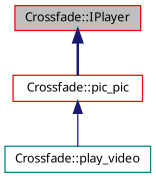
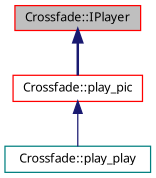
node "Crossfade::pic_pic": label "Crossfade::pic_pic" -> "Crossfade::play_pic"
node "Crossfade::play_video": label "Crossfade::play_video" -> "Crossfade::play_play"
